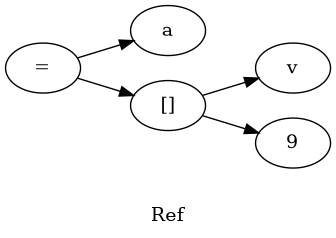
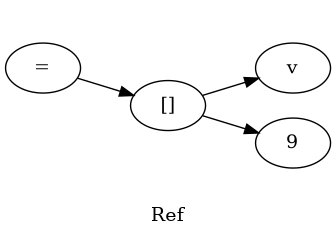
node "a": removed
